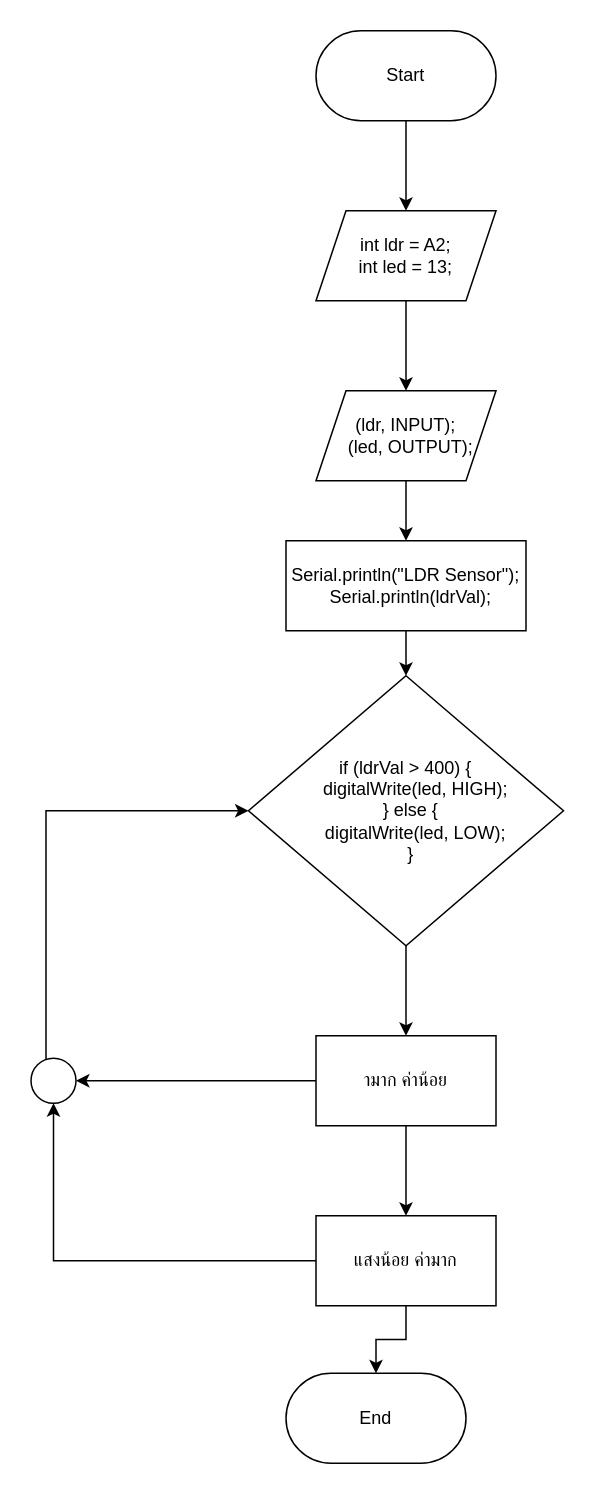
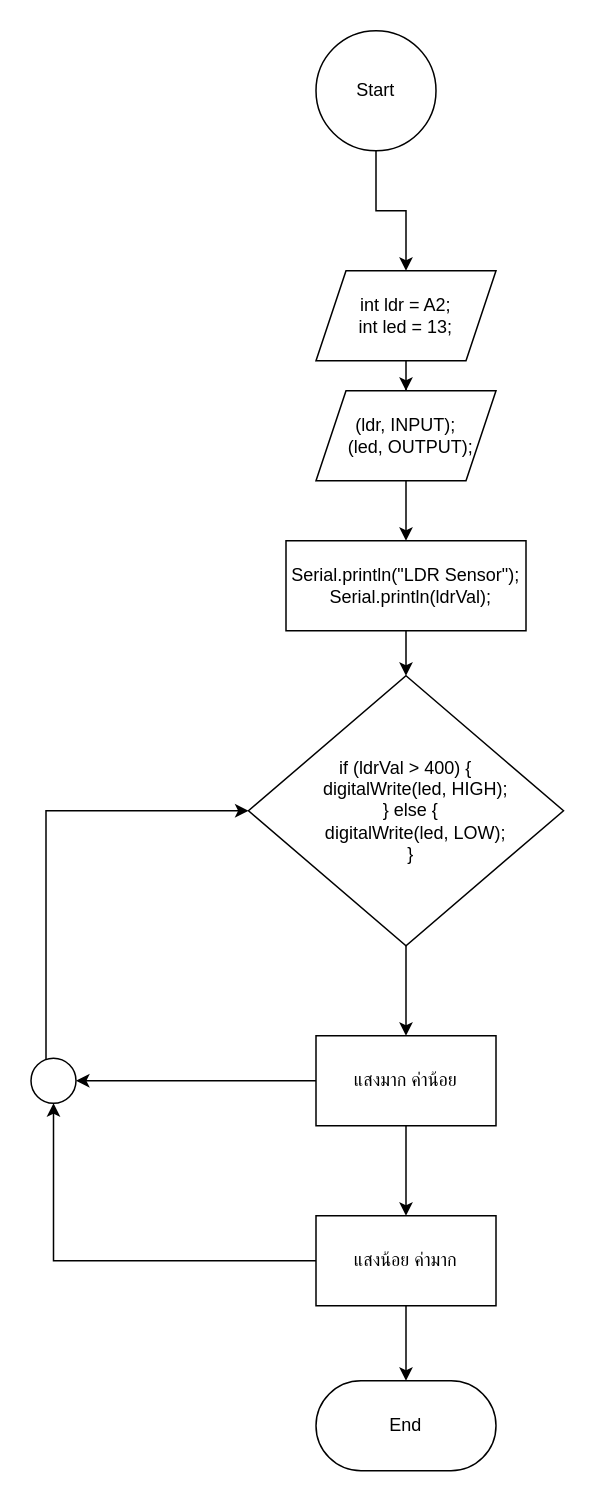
node "Start": size 180x90 -> 120x120
node "int ldr = A2; int led = 13;": moved (406, 256) -> (406, 316)
node "ามาก ค่าน้อย": label "ามาก ค่าน้อย" -> "แสงมาก ค่าน้อย"
node "End": moved (376, 1418) -> (406, 1426)
